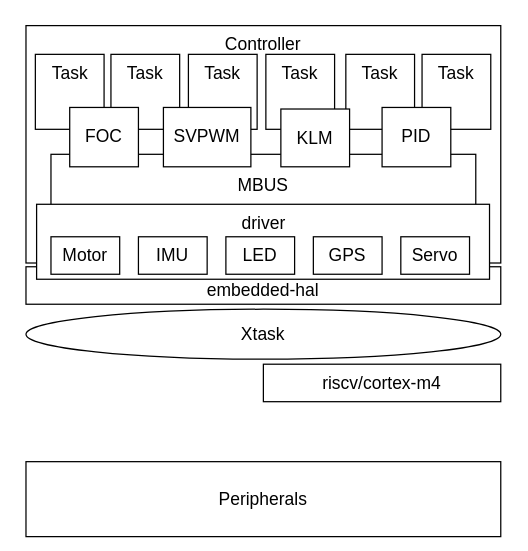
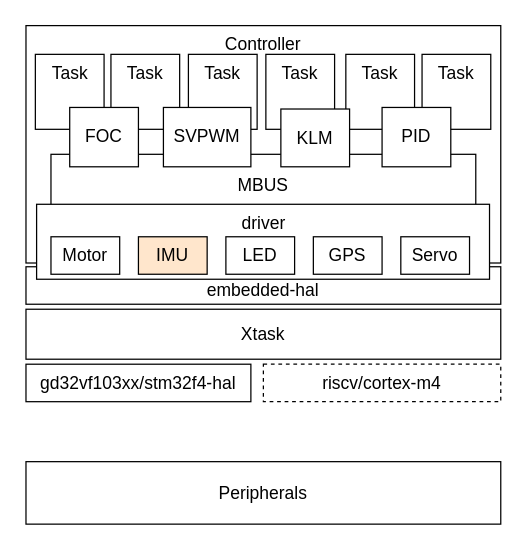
node "IMU": fillcolor #ffffff -> #ffe6cc
node "Xtask": shape ellipse -> rectangle
node "gd32vf103xx/stm32f4-hal": added
node "riscv/cortex-m4": style solid -> dashed
node "Peripherals": size 475x75 -> 475x63
